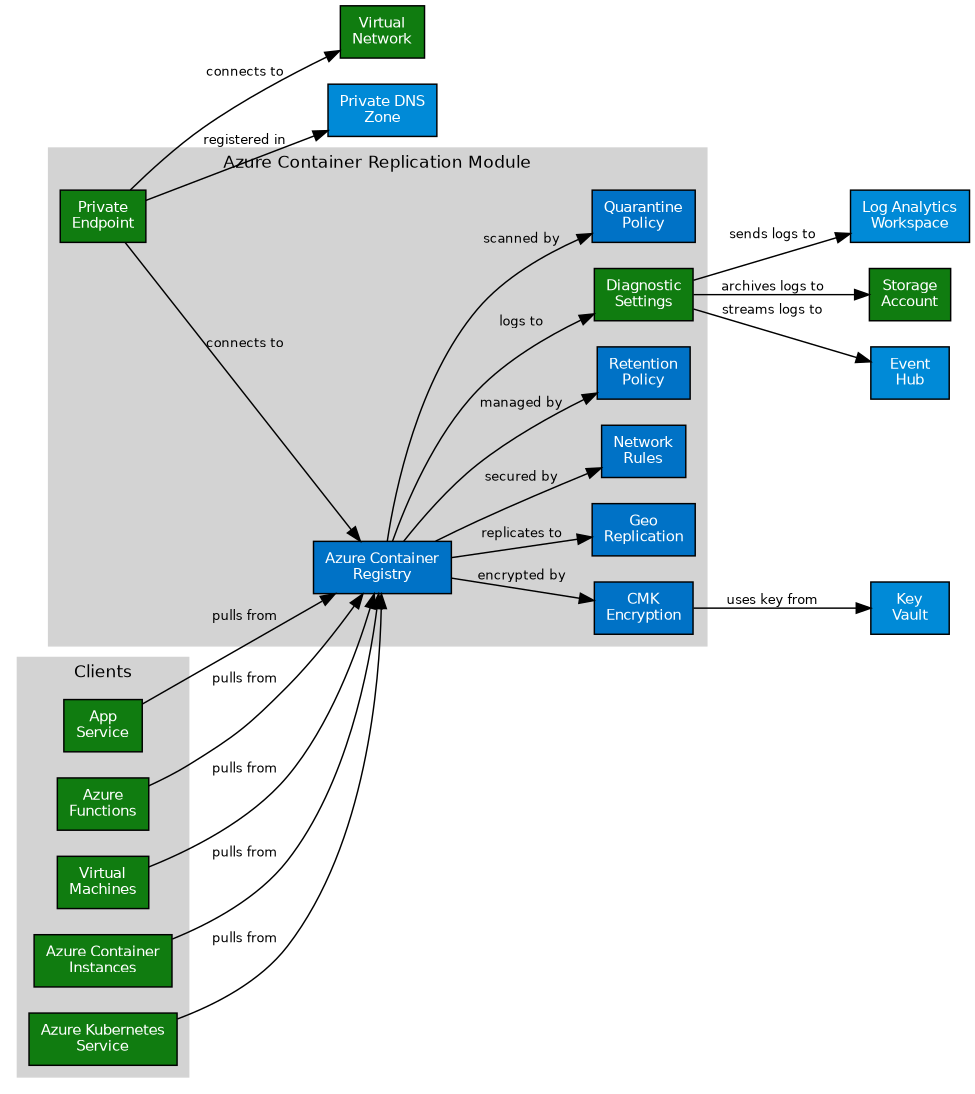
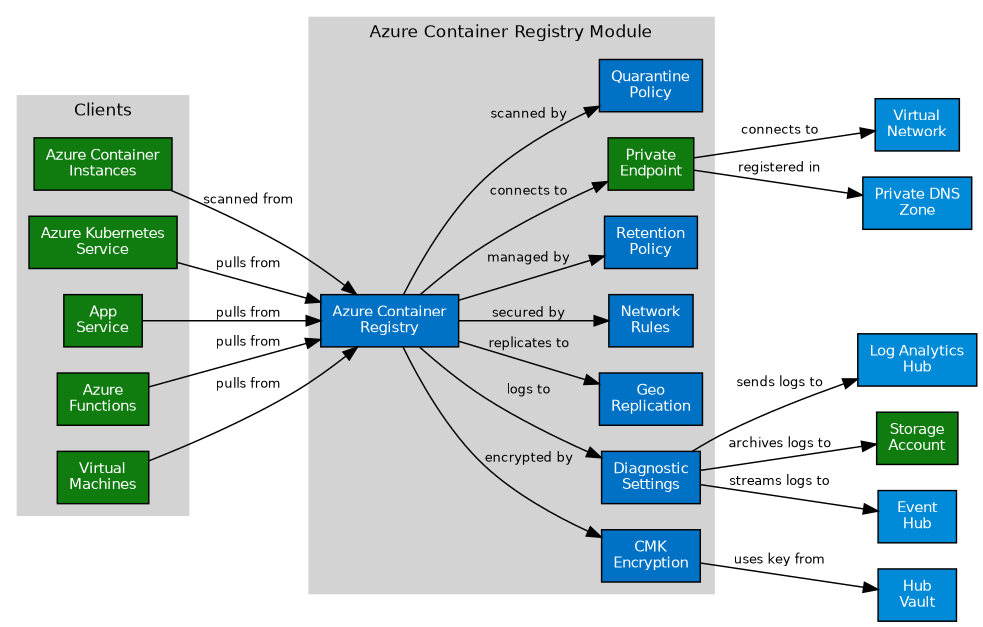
node "Virtual Network": fillcolor #107c10 -> #008ad7
cluster "Azure Container Replication Module": label "Azure Container Replication Module" -> "Azure Container Registry Module"
node "Log Analytics Workspace": label "Log Analytics Workspace" -> "Log Analytics Hub"
node "Diagnostic Settings": fillcolor #107c10 -> #0072c6
edge "Private Endpoint" -> "Azure Container Registry": reversed
node "Key Vault": label "Key Vault" -> "Hub Vault"
edge "Azure Container Instances" -> "Azure Container Registry": label "pulls from" -> "scanned from"
